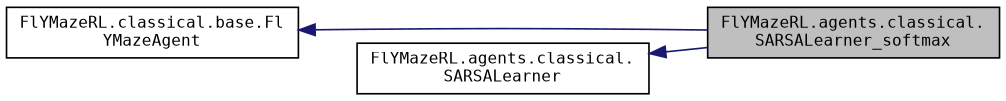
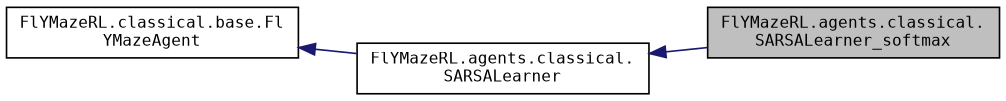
edge "FlYMazeRL.agents.classical. SARSALearner_softmax" -> "FlYMazeRL.classical.base.Fl YMazeAgent": now "FlYMazeRL.agents.classical. SARSALearner" -> "FlYMazeRL.classical.base.Fl YMazeAgent"
